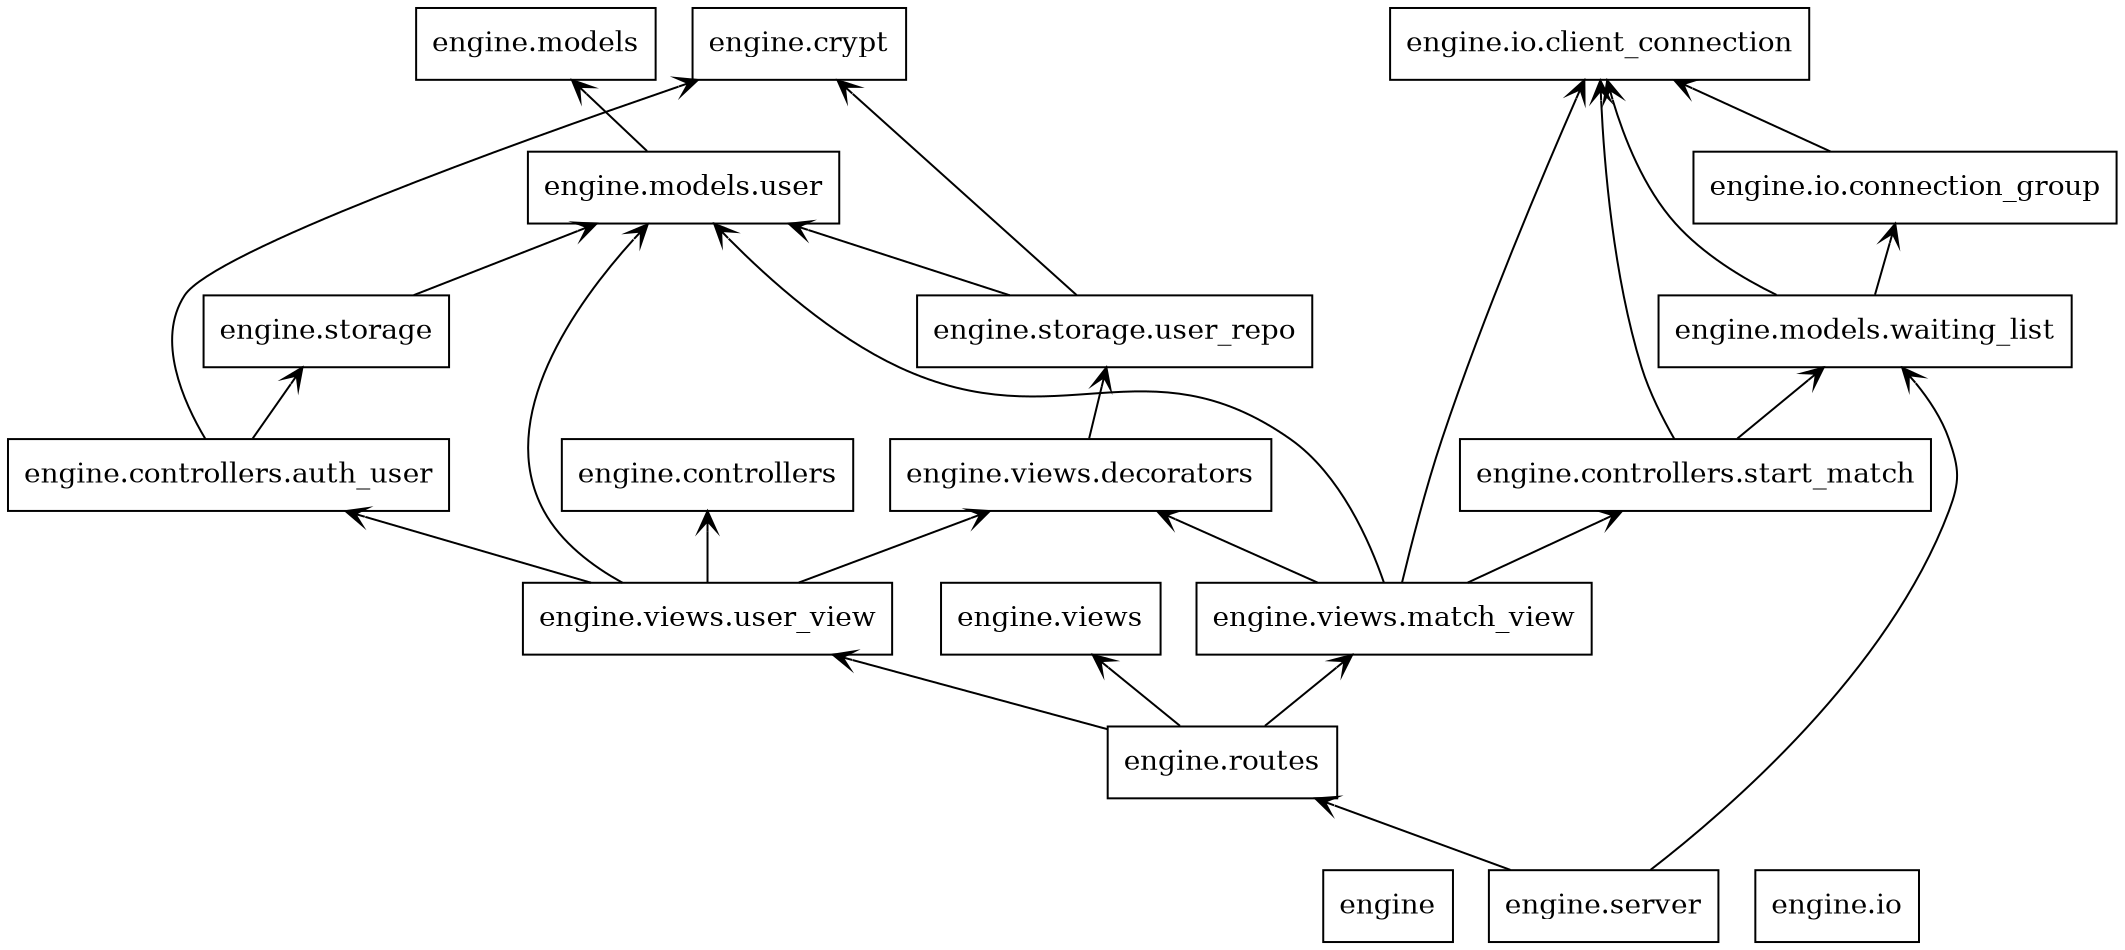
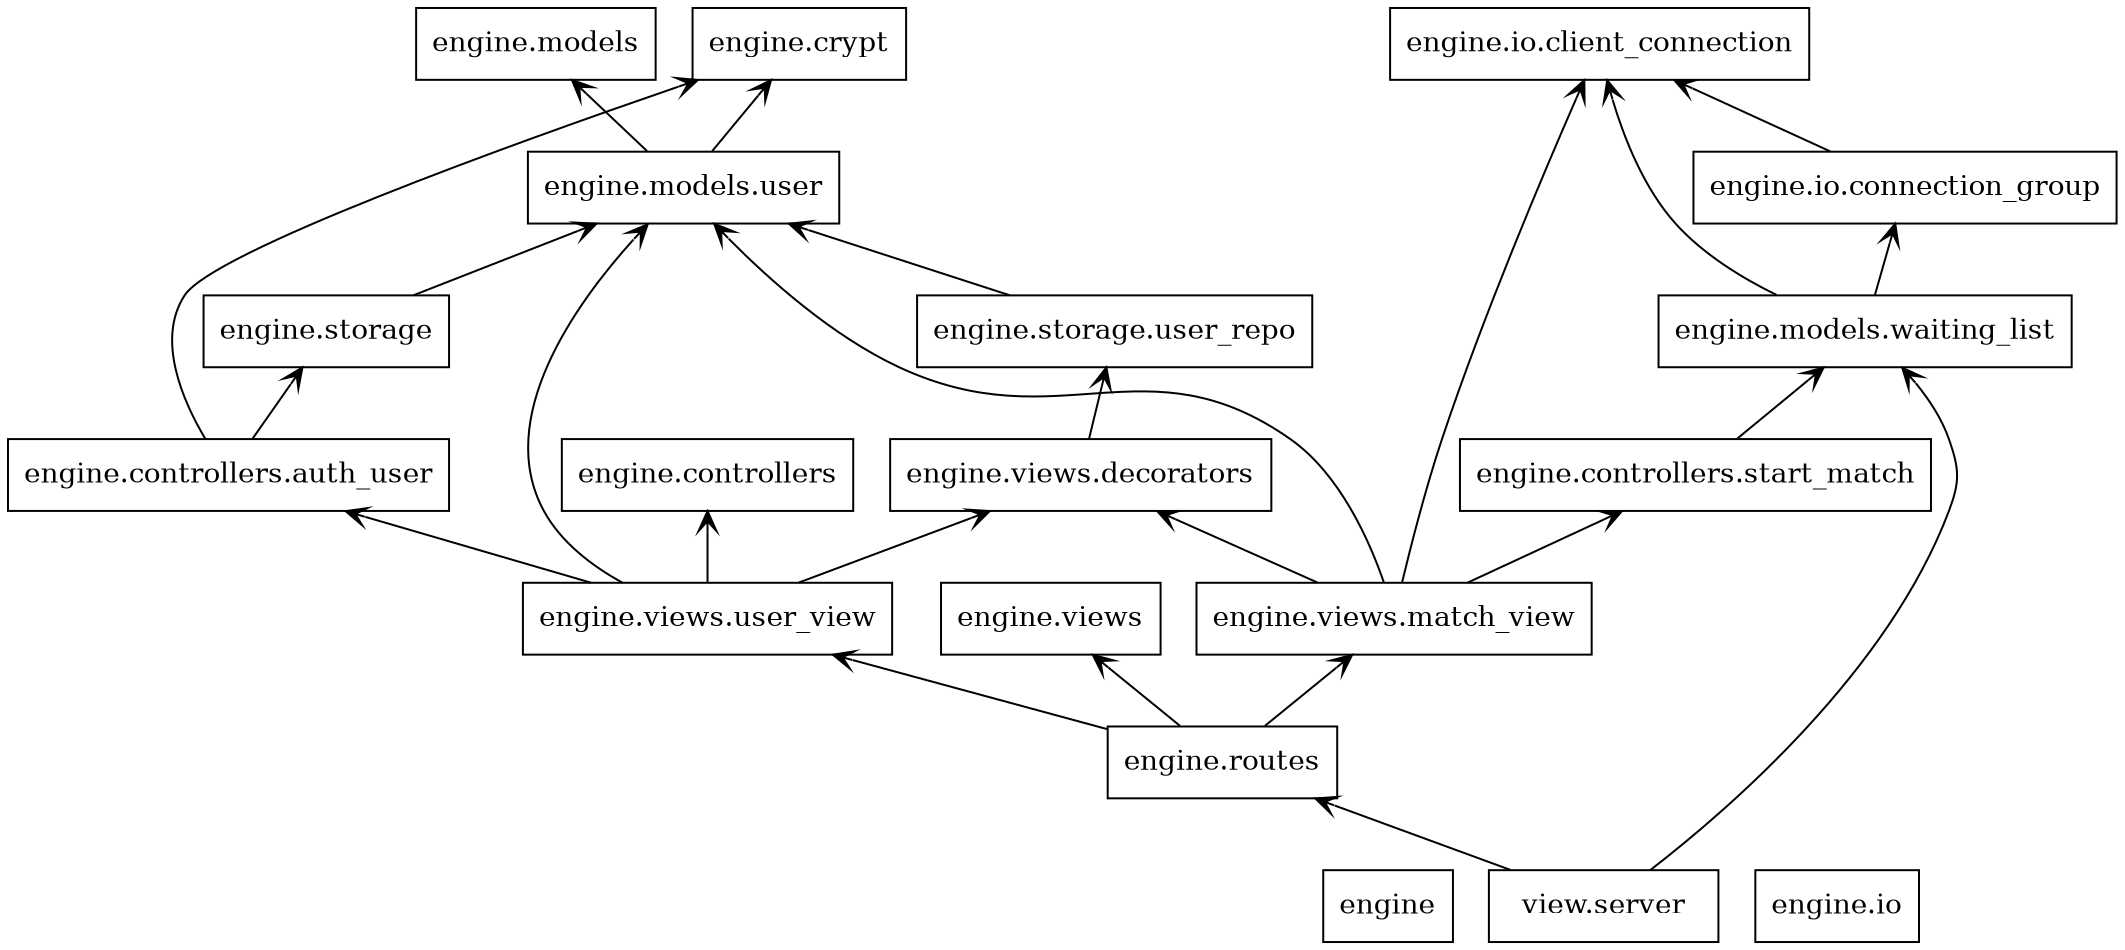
edge "engine.storage.user_repo" -> "engine.crypt": now "engine.models.user" -> "engine.crypt"
edge "engine.controllers.start_match" -> "engine.io.client_connection": removed
node "engine.server": label "engine.server" -> "view.server"
